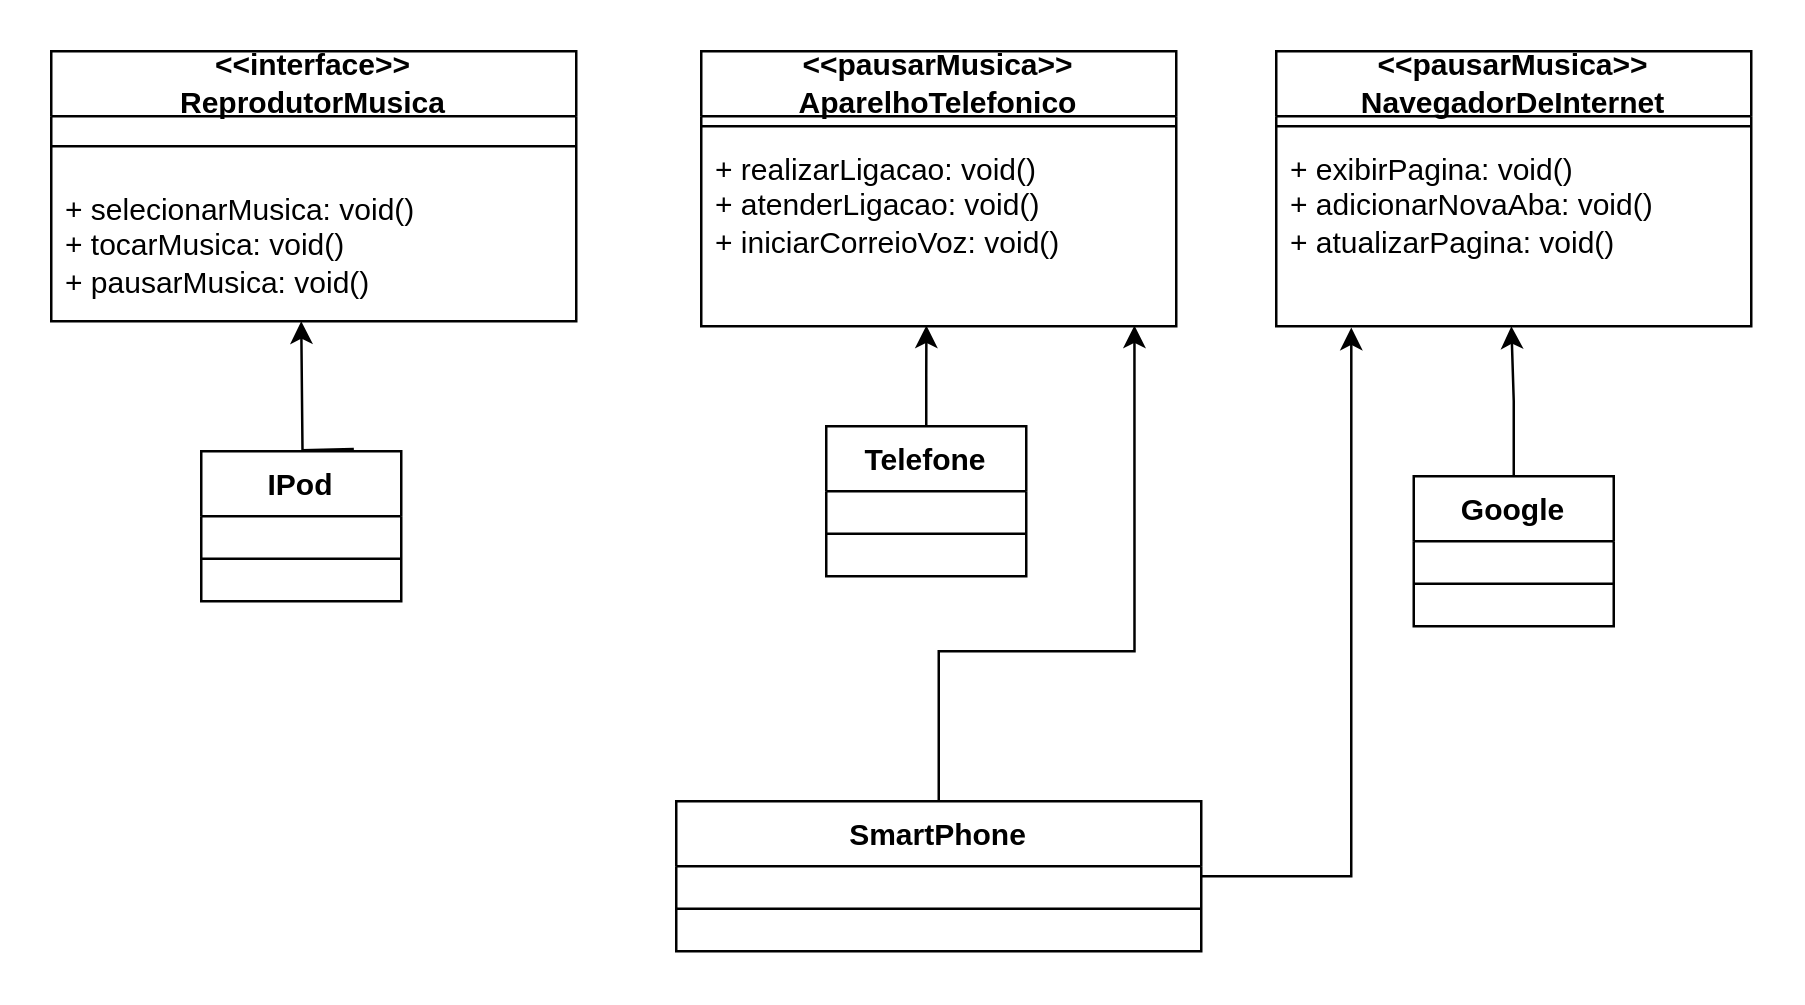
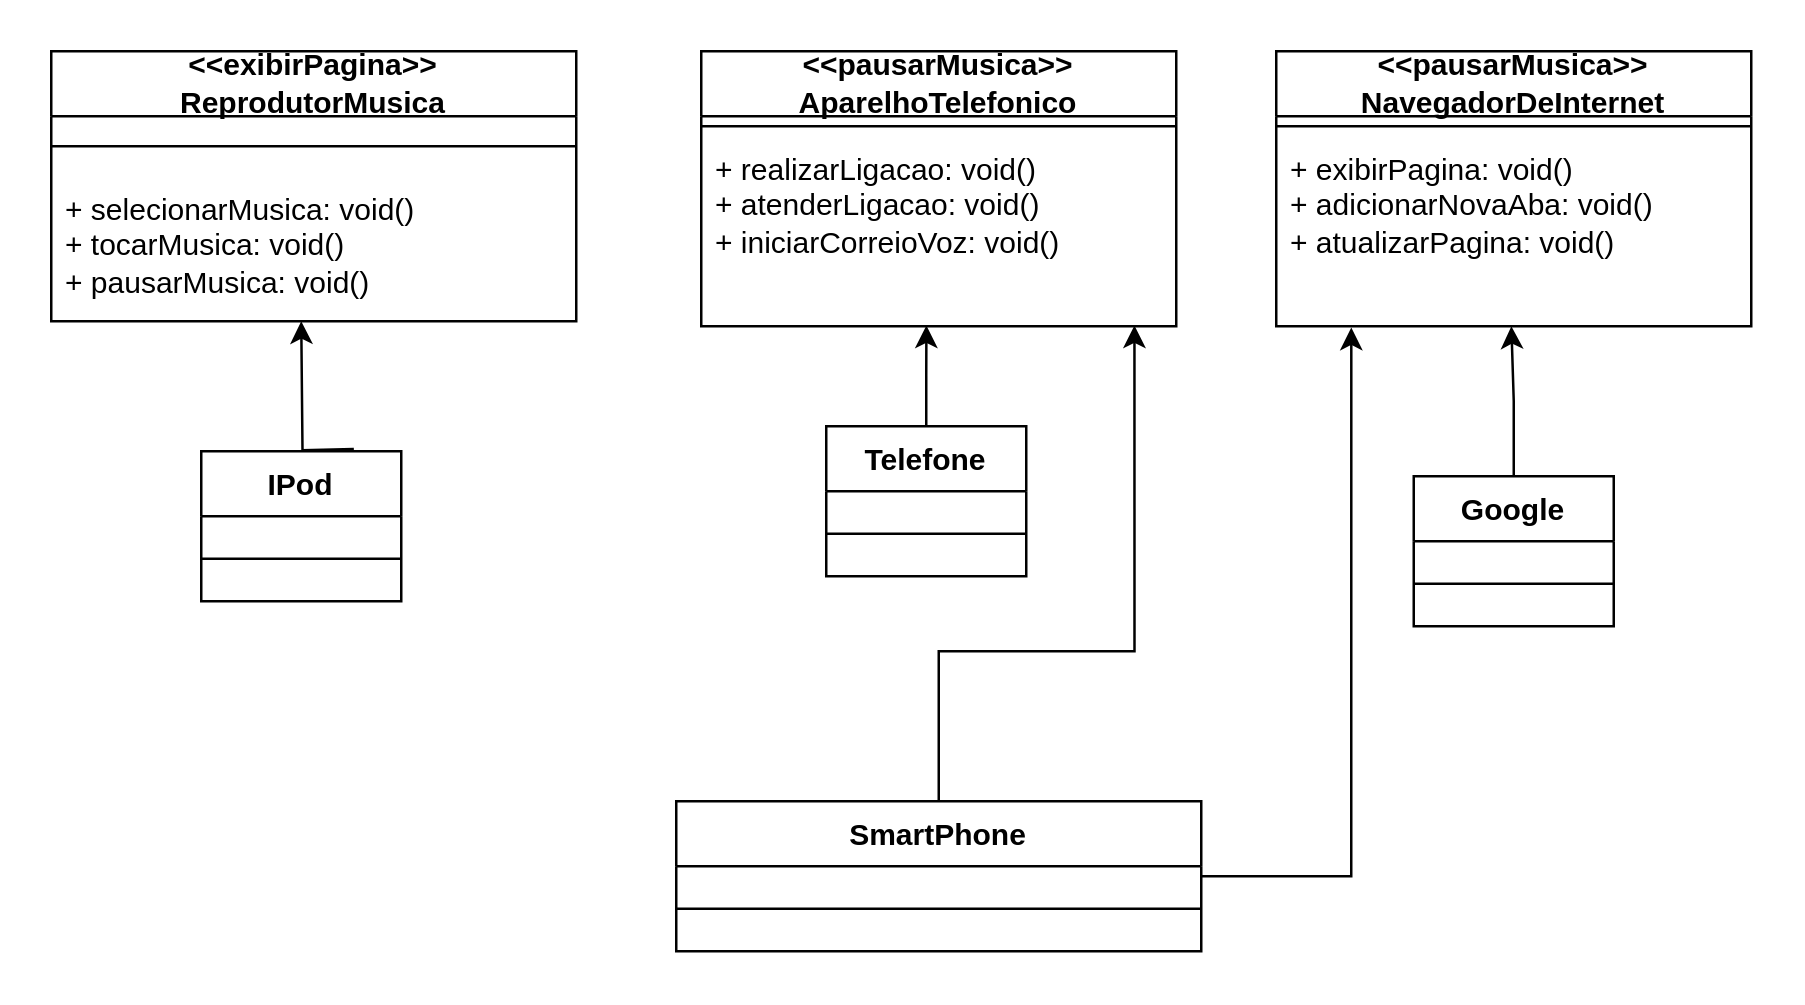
node "<<interface>> ReprodutorMusica": label "<<interface>> ReprodutorMusica" -> "<<exibirPagina>> ReprodutorMusica"
